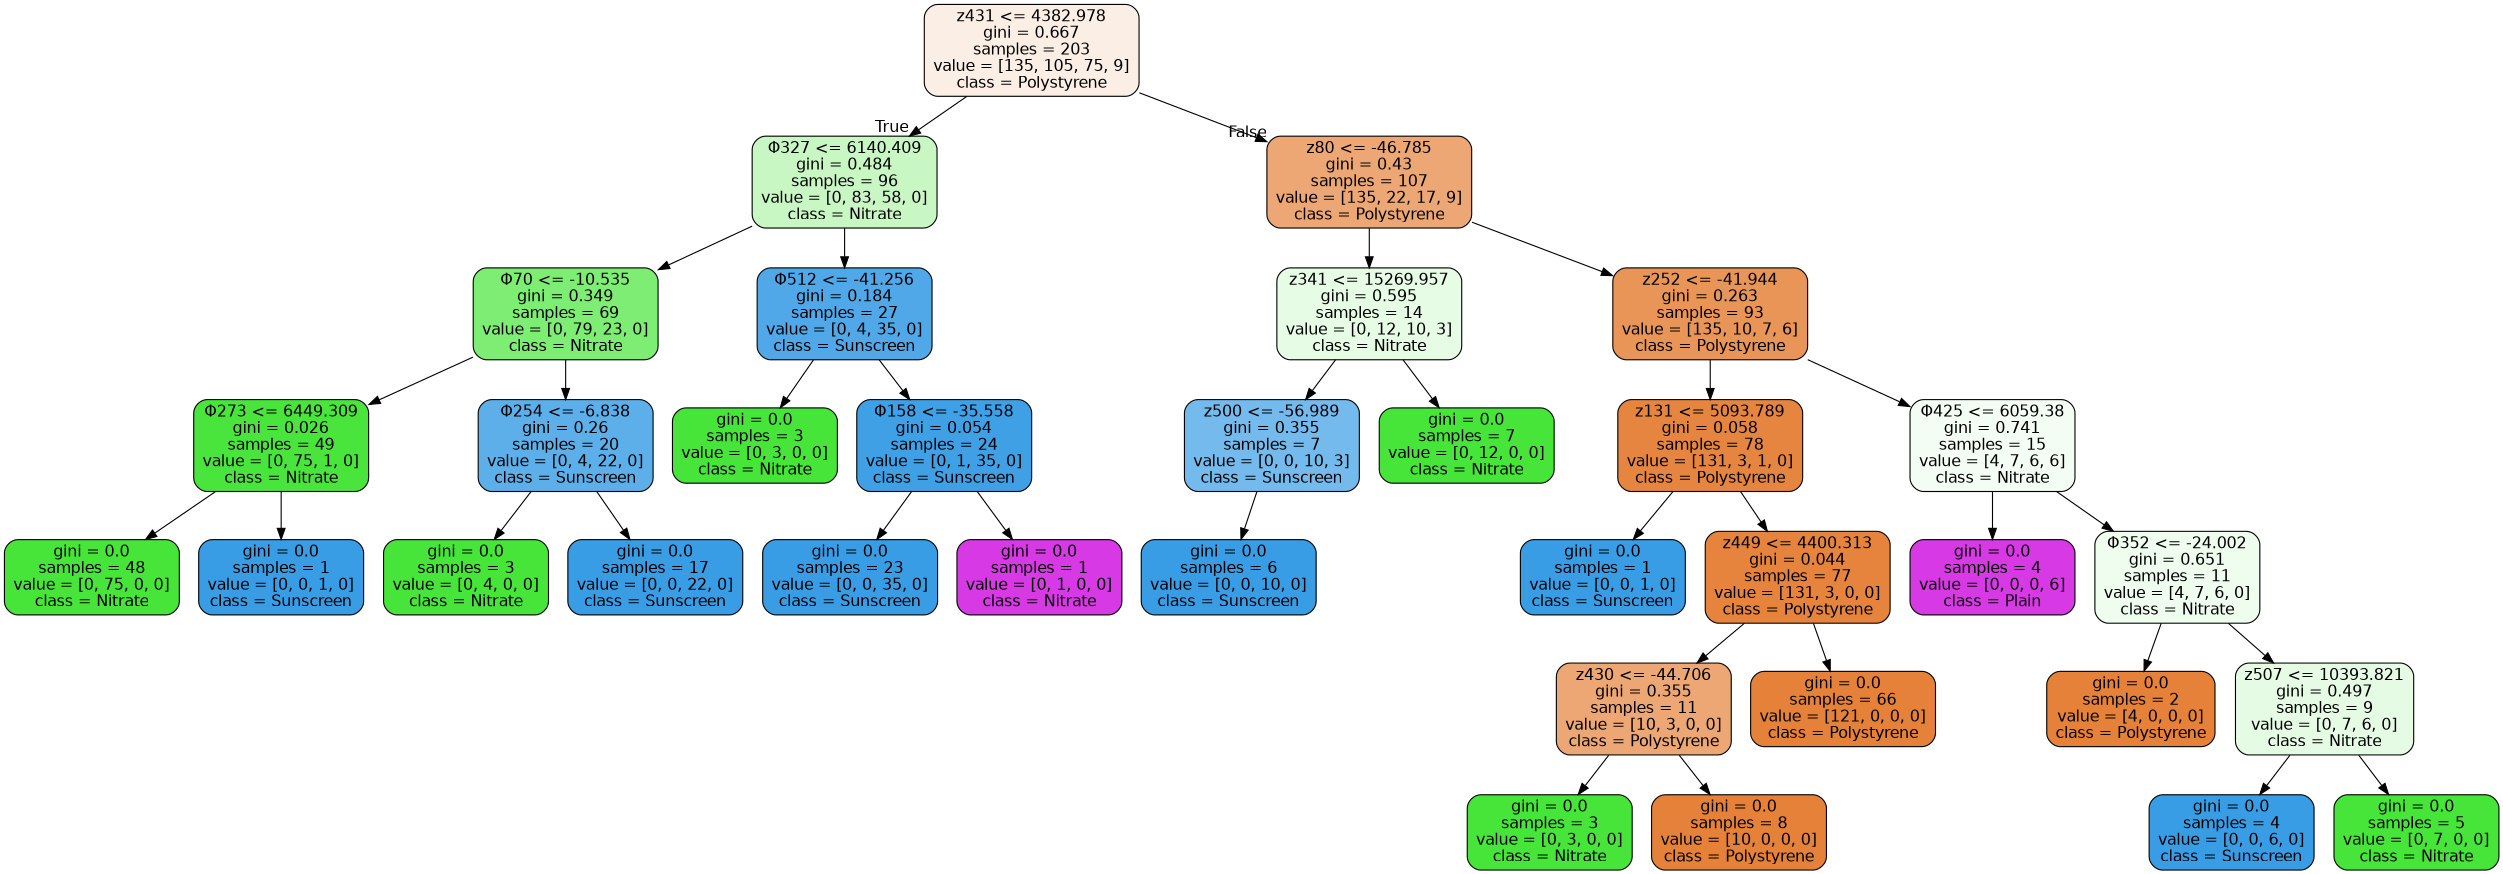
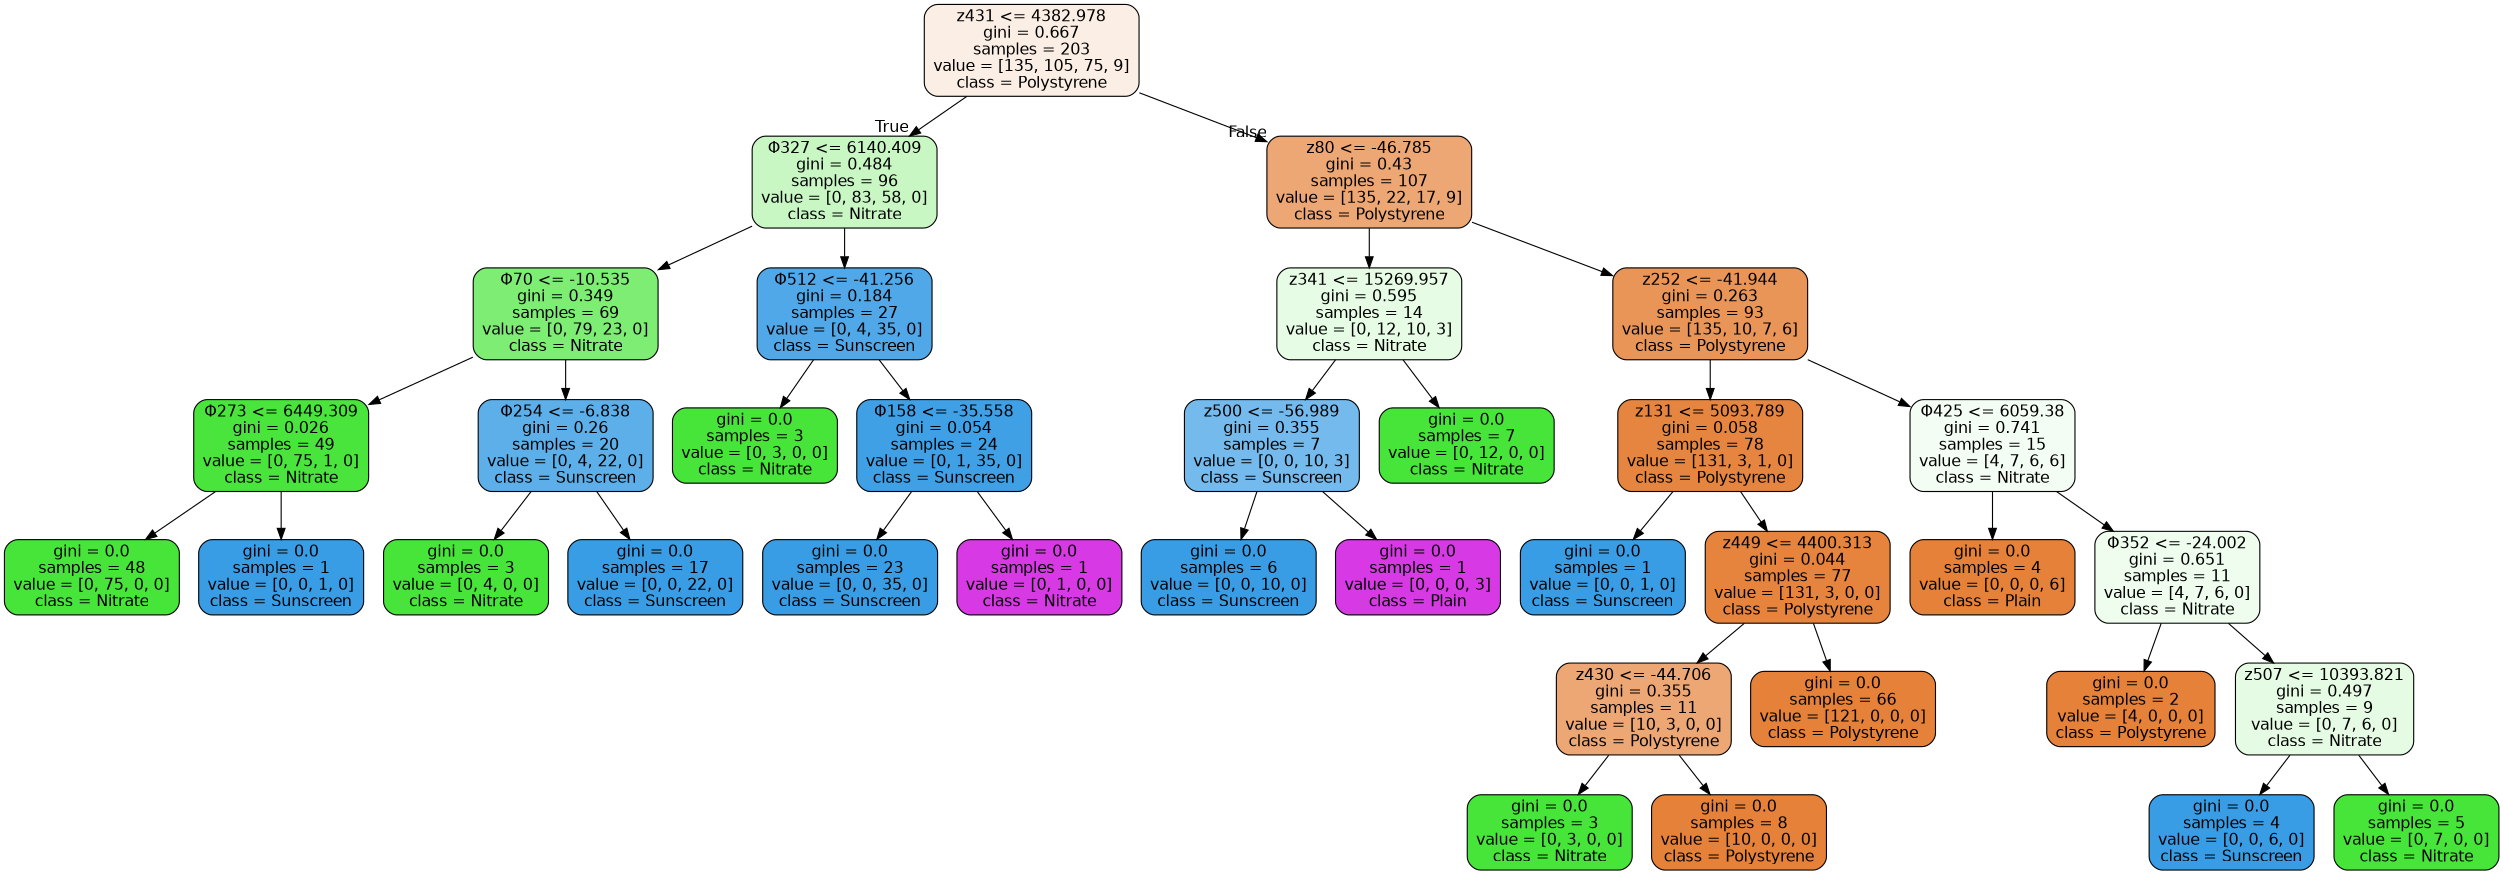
node "gini = 0.0 samples = 1 value = [0, 0, 0, 3] class = Plain": added
node "gini = 0.0 samples = 4 value = [0, 0, 0, 6] class = Plain": fillcolor #d739e5 -> #e58139
